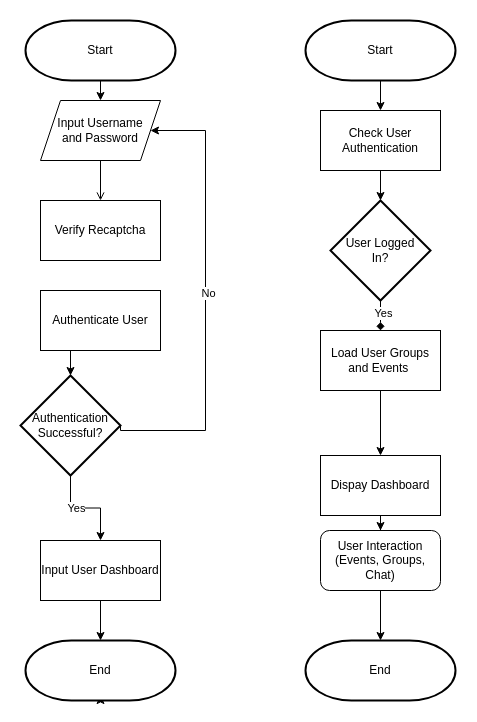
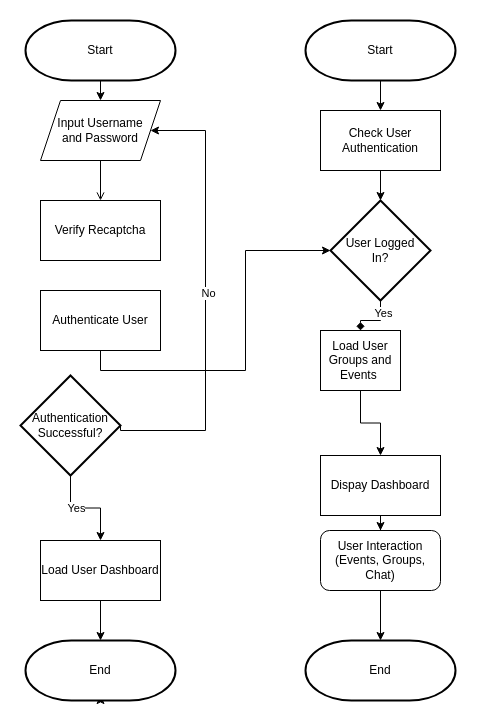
edge "Authenticate User" -> "Authentication Successful?": now "Authenticate User" -> "User Logged In?"
node "Load User Groups and Events": size 120x60 -> 80x60
node "Input User Dashboard": label "Input User Dashboard" -> "Load User Dashboard"
